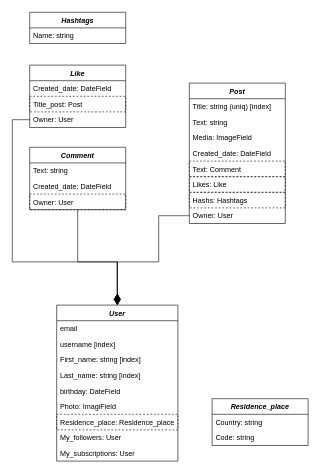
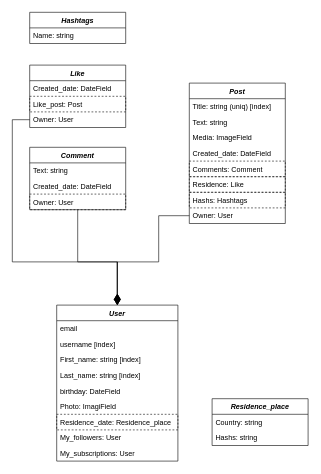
node "Title_post: Post": label "Title_post: Post" -> "Like_post: Post"
node "Text: Comment": label "Text: Comment" -> "Comments: Comment"
node "Likes: Like": label "Likes: Like" -> "Residence: Like"
node "Residence_place: Residence_place": label "Residence_place: Residence_place" -> "Residence_date: Residence_place"
node "Code: string": label "Code: string" -> "Hashs: string"
